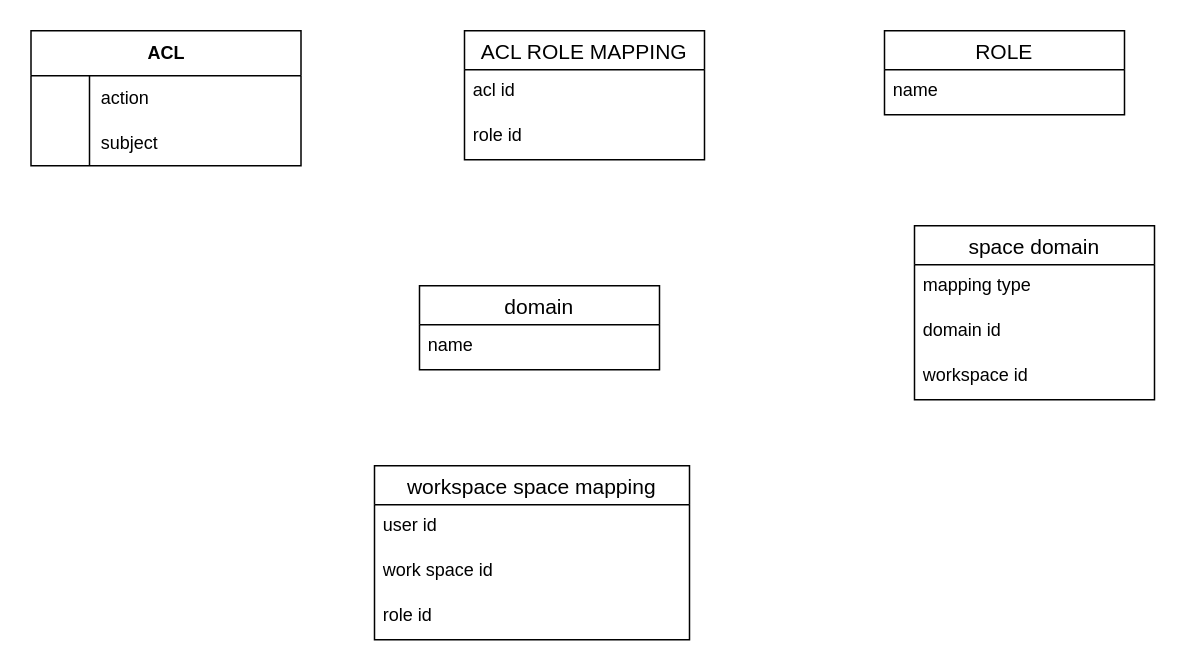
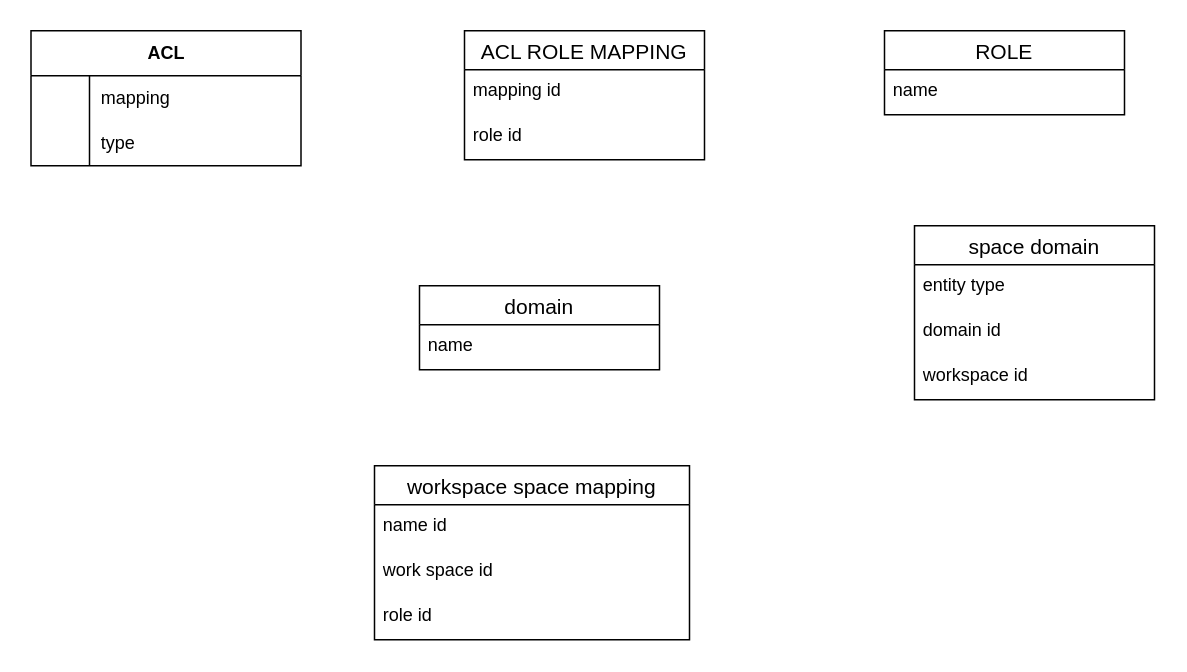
node "acl id": label "acl id" -> "mapping id"
node "action": label "action" -> "mapping"
node "subject": label "subject" -> "type"
node "mapping type": label "mapping type" -> "entity type"
node "user id": label "user id" -> "name id"
